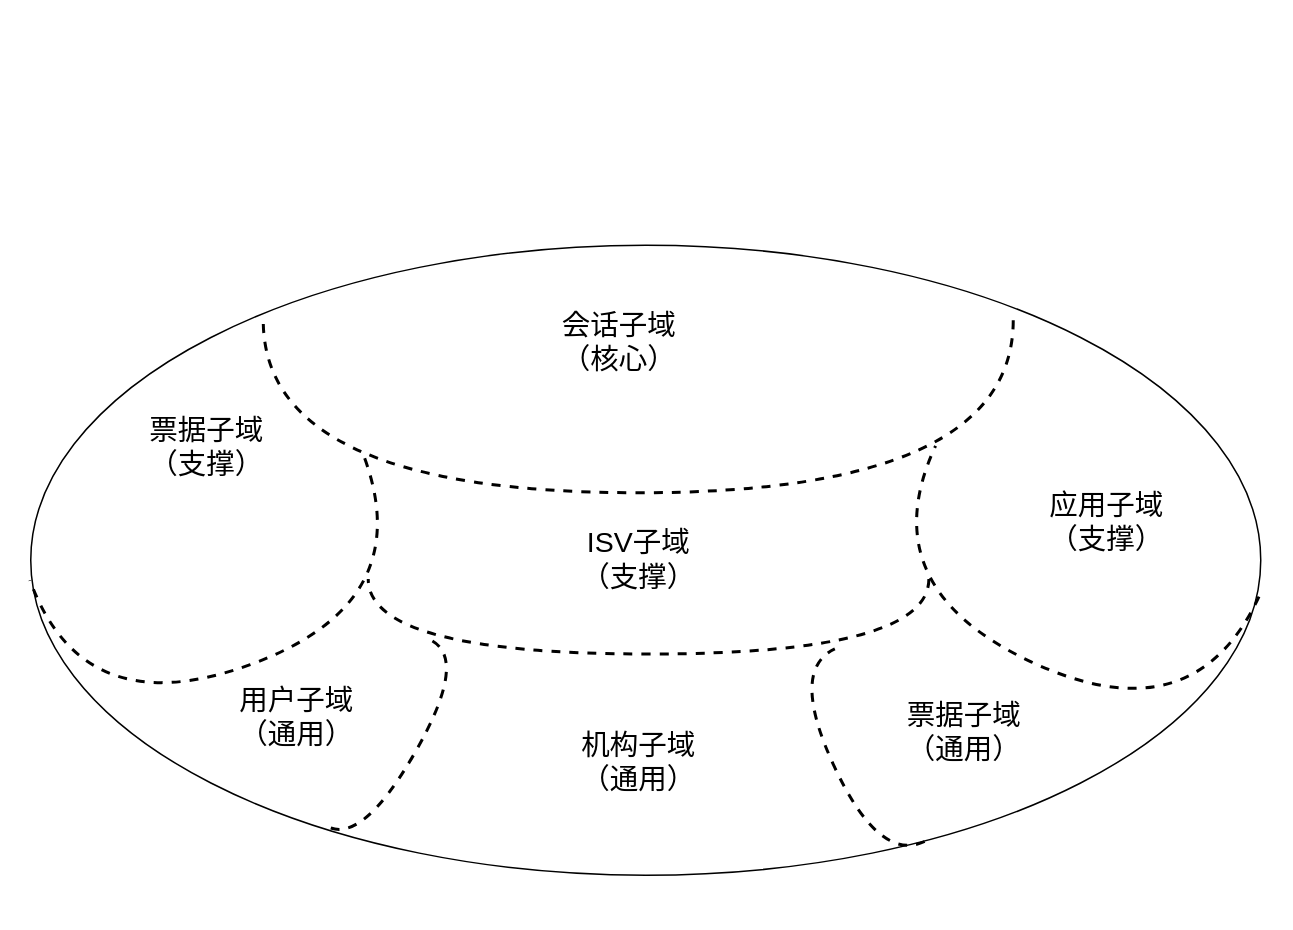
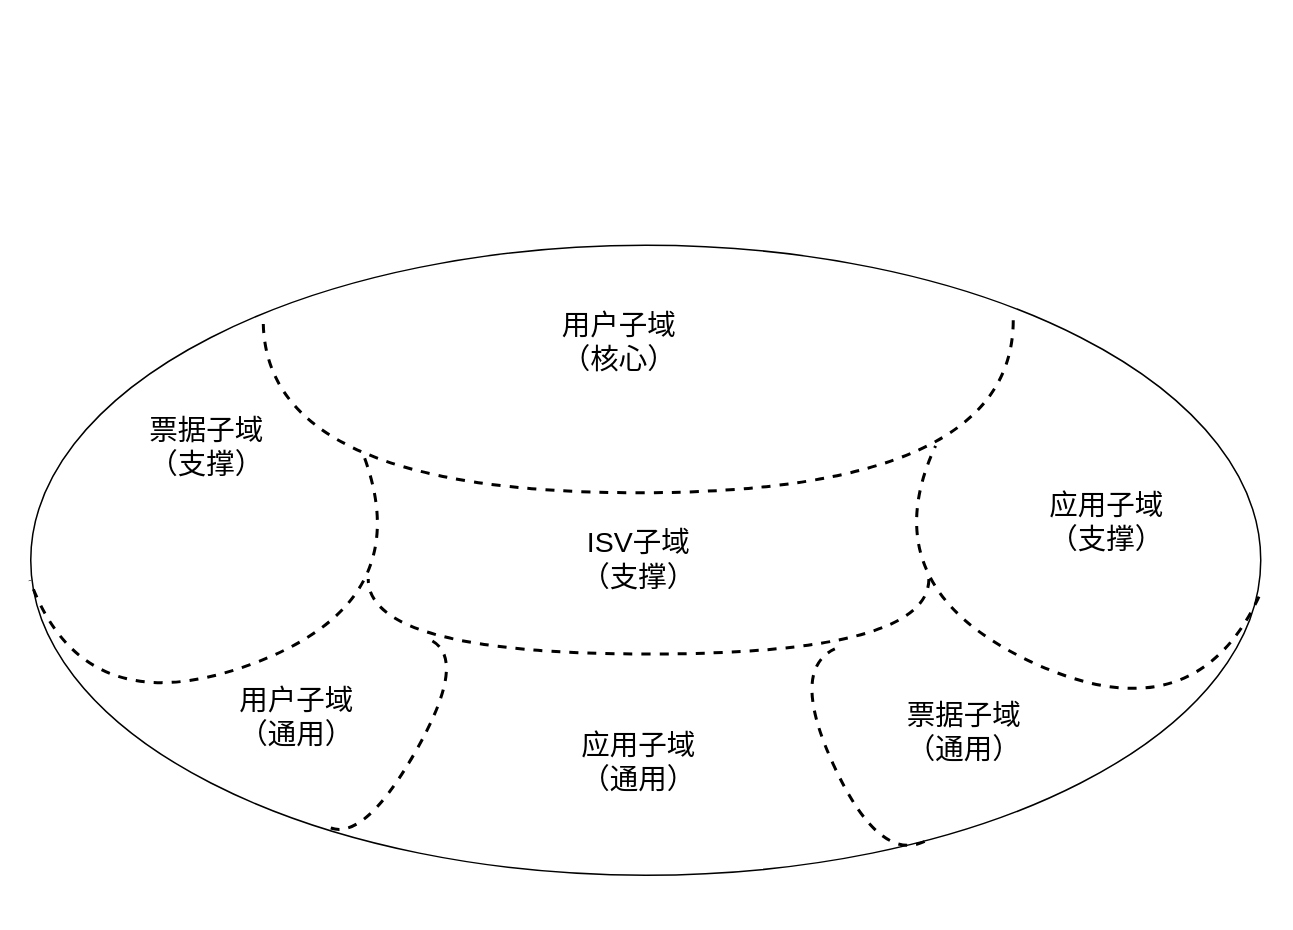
node "会话子域 （核心）": label "会话子域 （核心）" -> "用户子域 （核心）"
node "机构子域 （通用）": label "机构子域 （通用）" -> "应用子域 （通用）"
